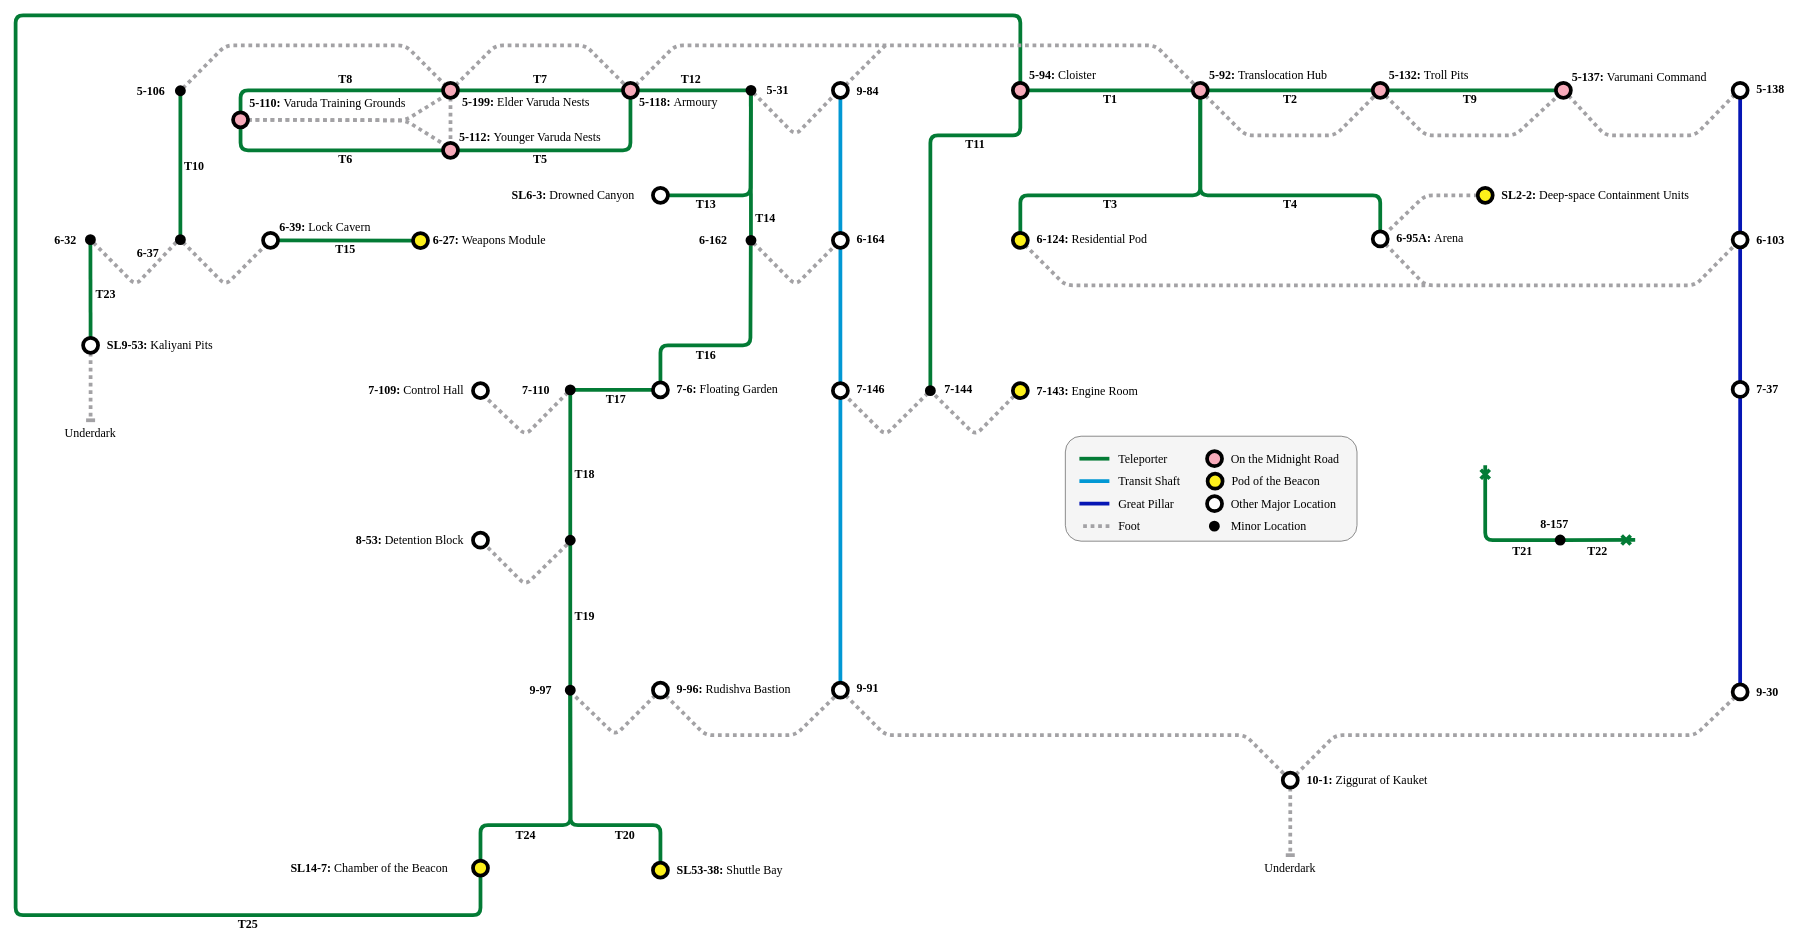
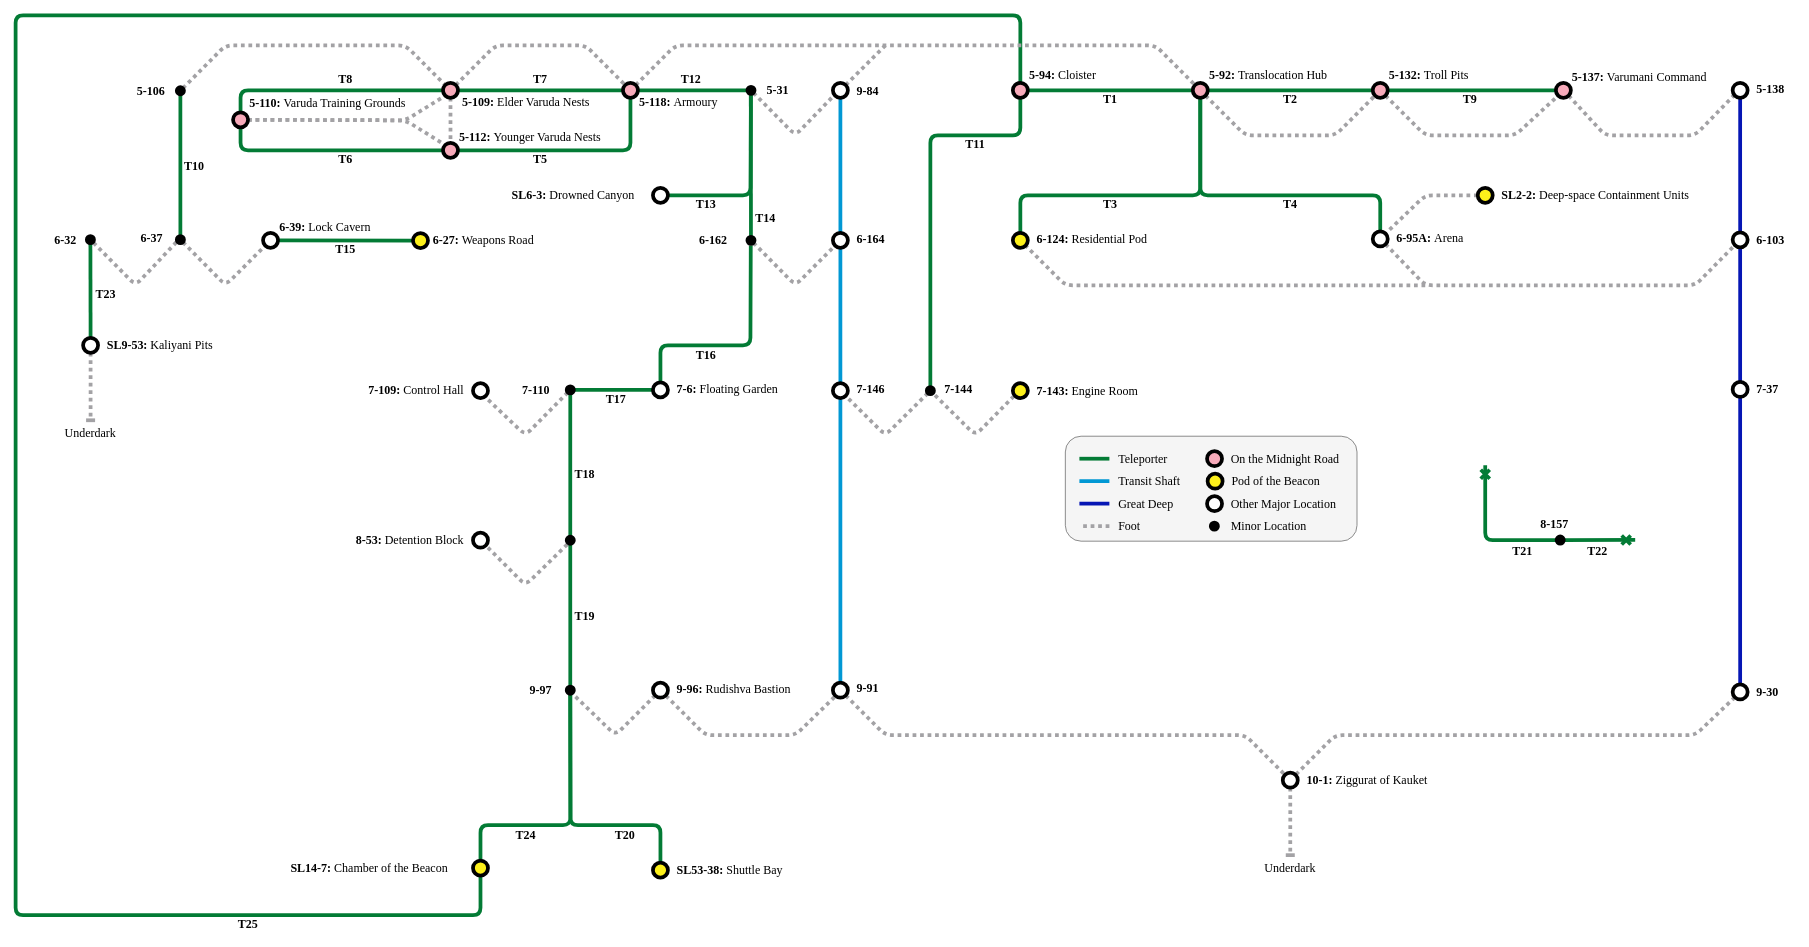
node "5-199: Elder Varuda Nests": label "5-199: Elder Varuda Nests" -> "5-109: Elder Varuda Nests"
node "6-27: Weapons Module": label "6-27: Weapons Module" -> "6-27: Weapons Road"
node "6-37": moved (150, 253) -> (154, 238)
node "Great Pillar": label "Great Pillar" -> "Great Deep"
